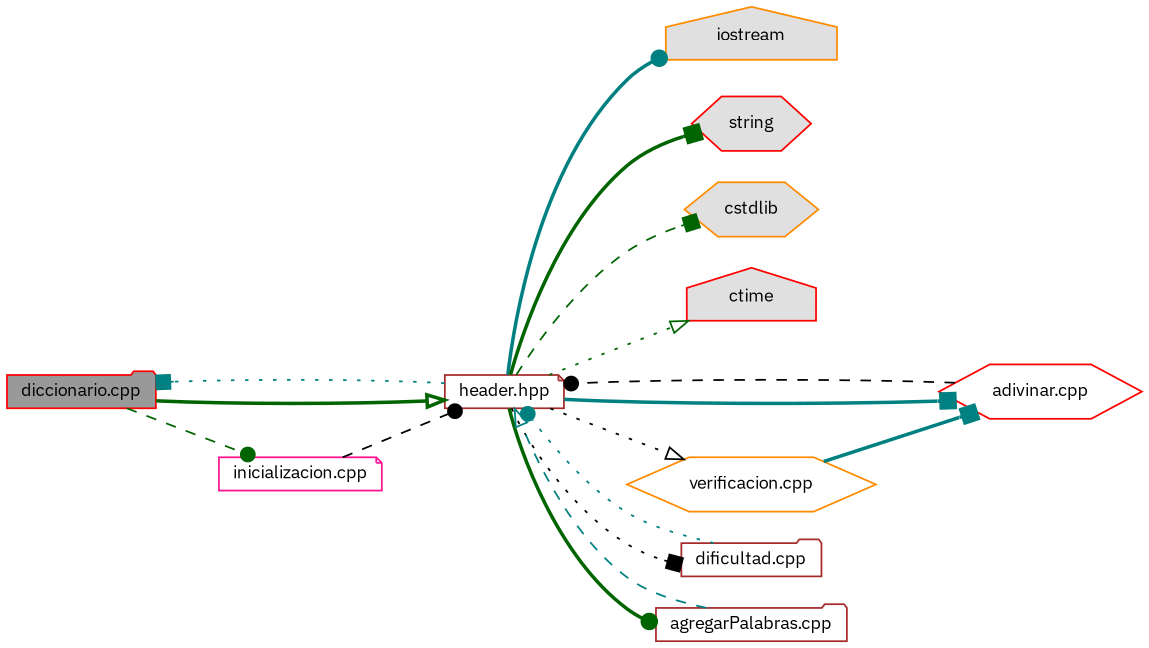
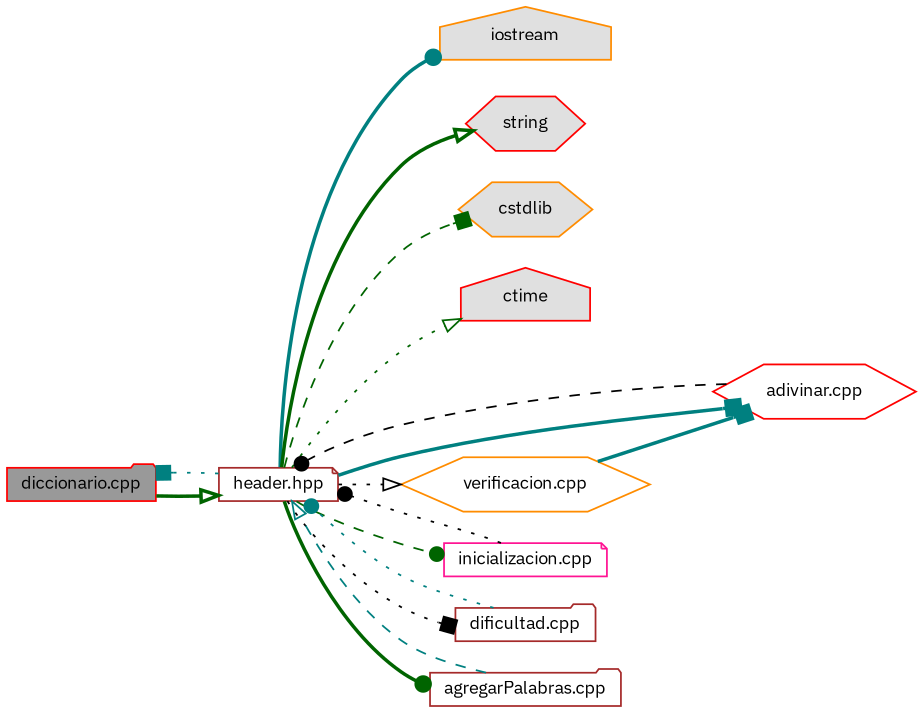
edge "header.hpp" -> "string": arrowhead box -> onormal
edge "diccionario.cpp" -> "inicializacion.cpp": now "header.hpp" -> "inicializacion.cpp"
edge "inicializacion.cpp" -> "header.hpp": style dashed -> dotted
